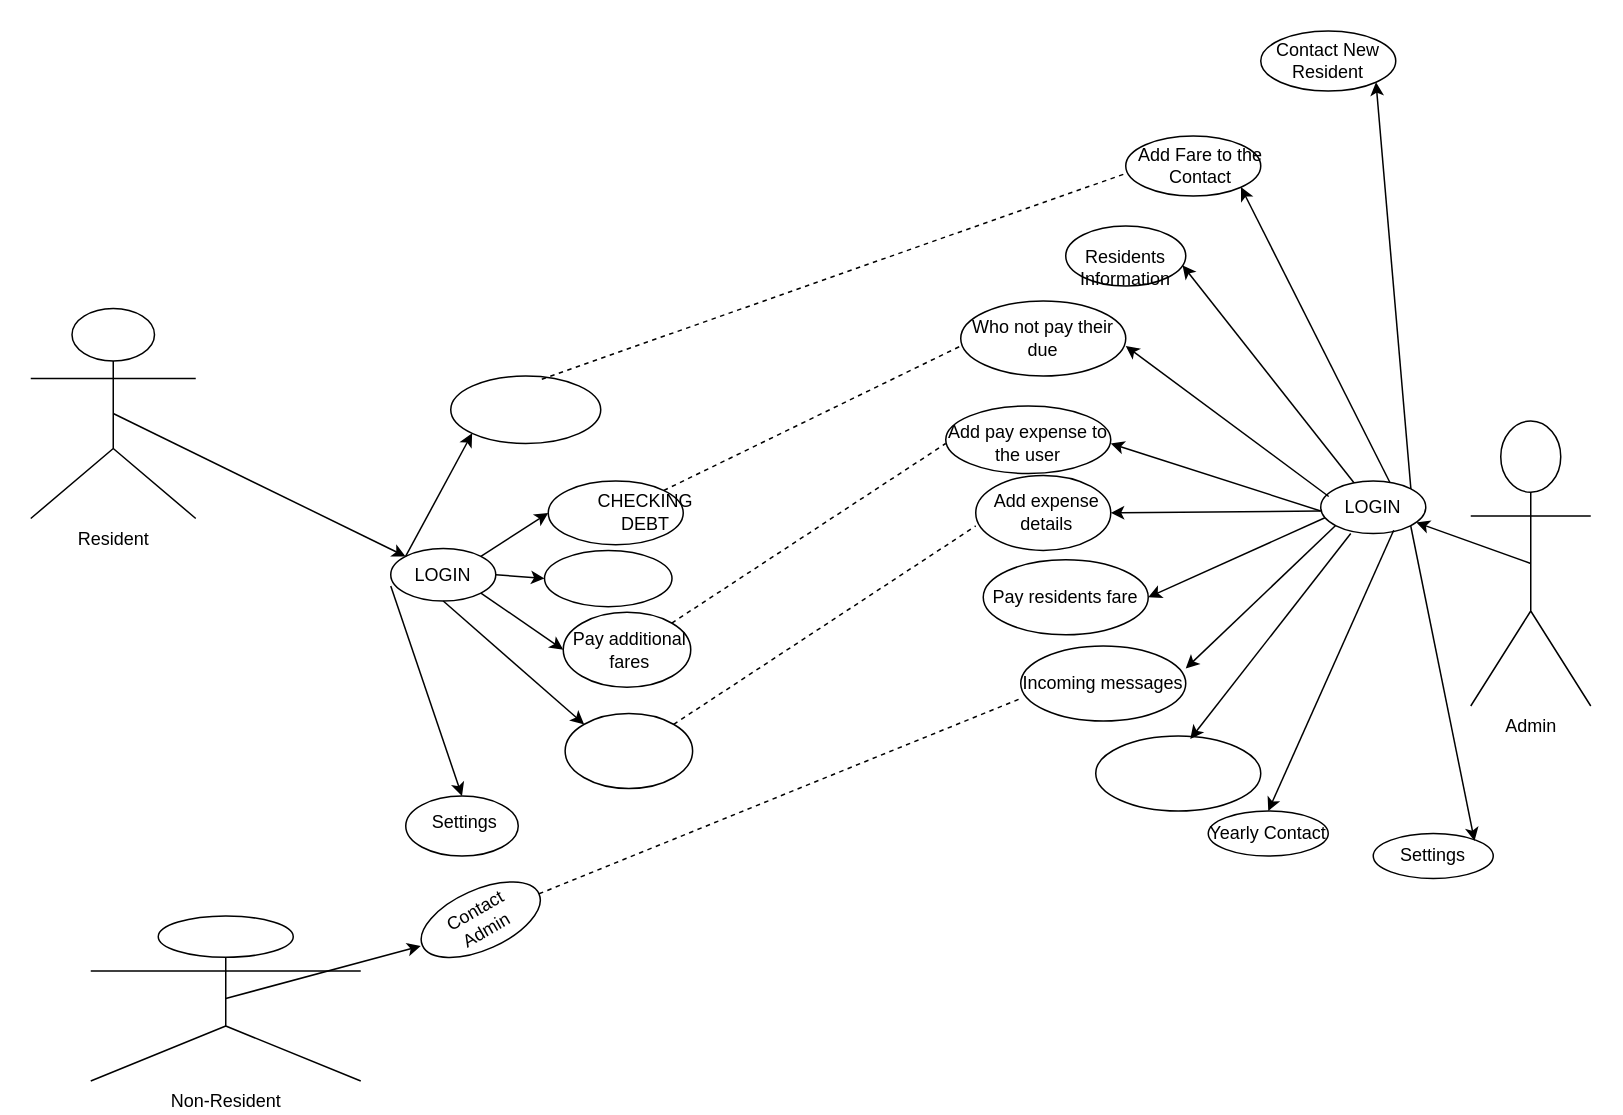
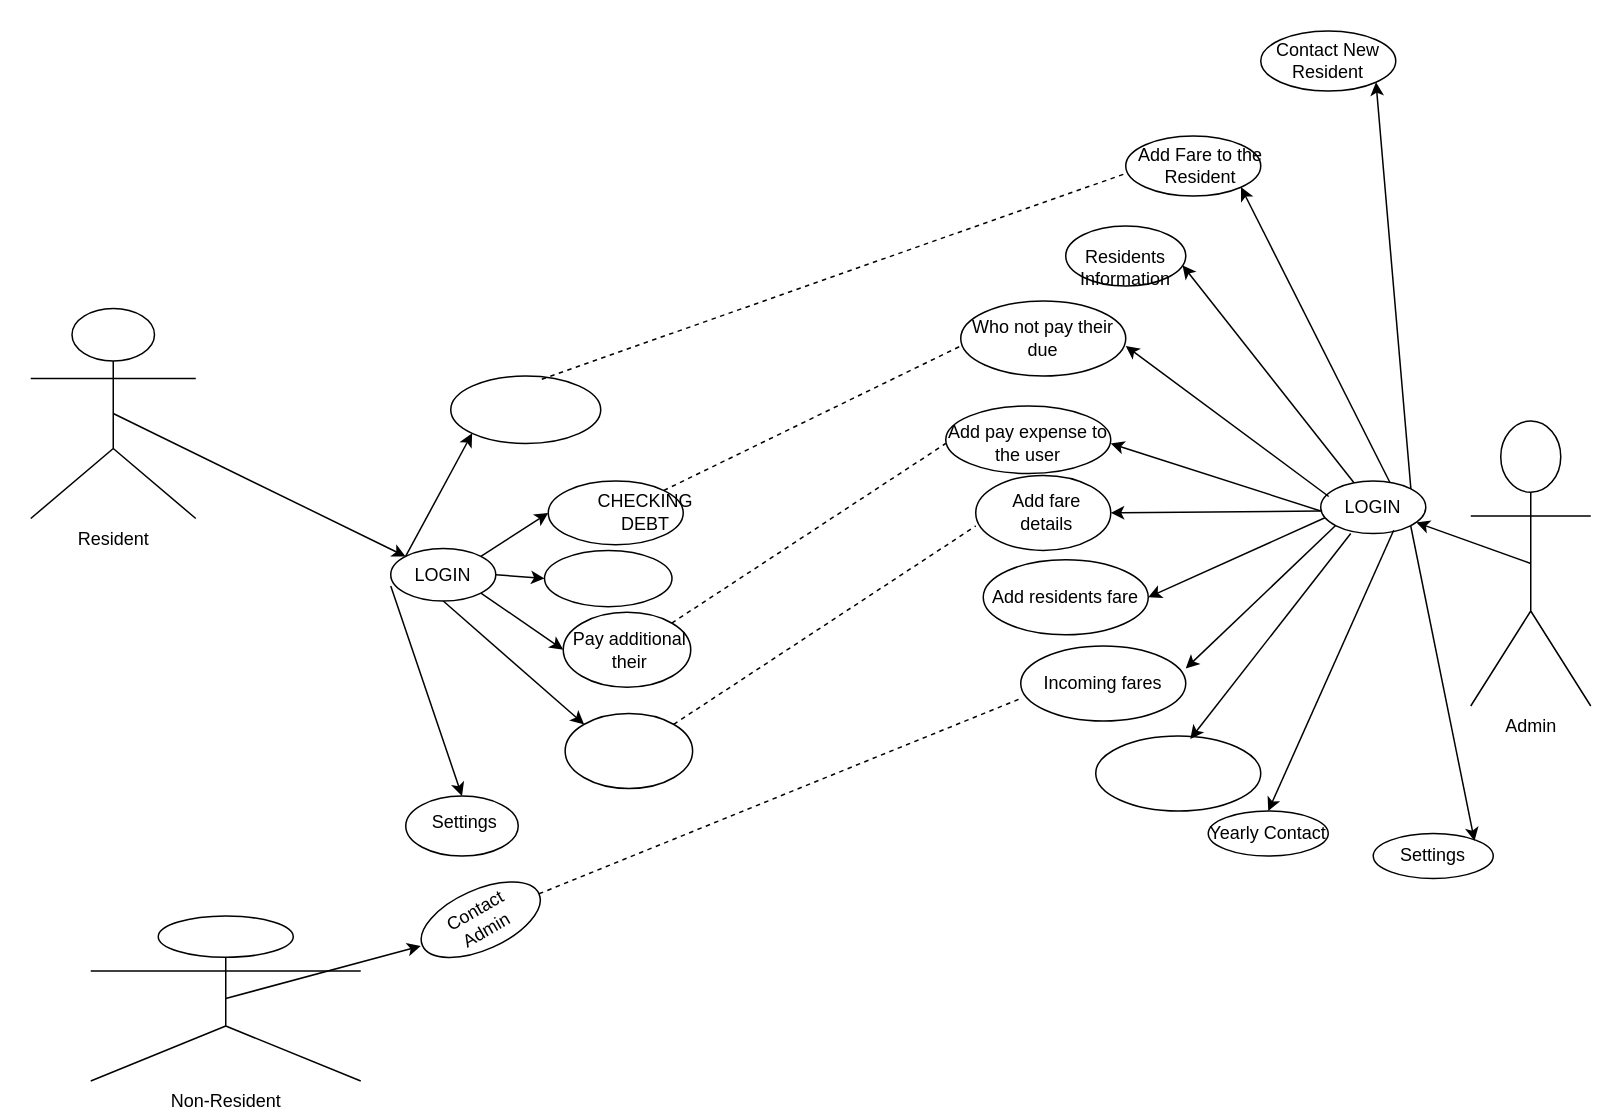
node "Add Fare to the Contact": label "Add Fare to the Contact" -> "Add Fare to the Resident"
node "Add expense details": label "Add expense details" -> "Add fare details"
node "Pay residents fare": label "Pay residents fare" -> "Add residents fare"
node "Pay additional fares": label "Pay additional fares" -> "Pay additional their"
node "Incoming messages": label "Incoming messages" -> "Incoming fares"
